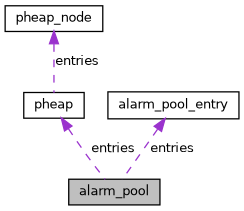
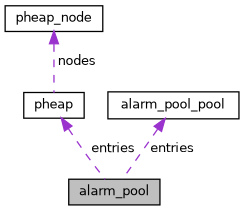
edge "pheap" -> "pheap_node": label " entries" -> " nodes"
node "alarm_pool_entry": label "alarm_pool_entry" -> "alarm_pool_pool"
